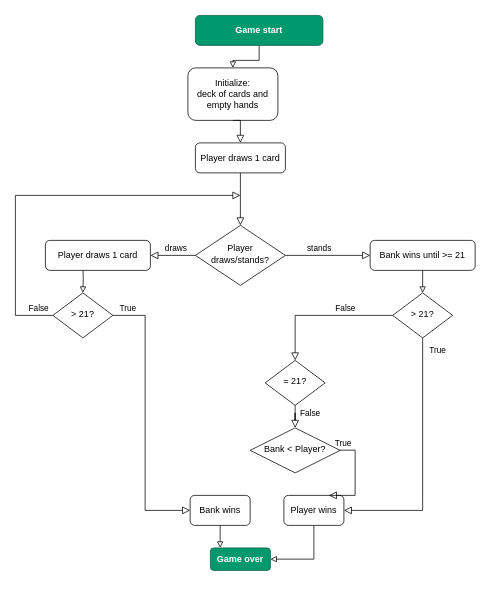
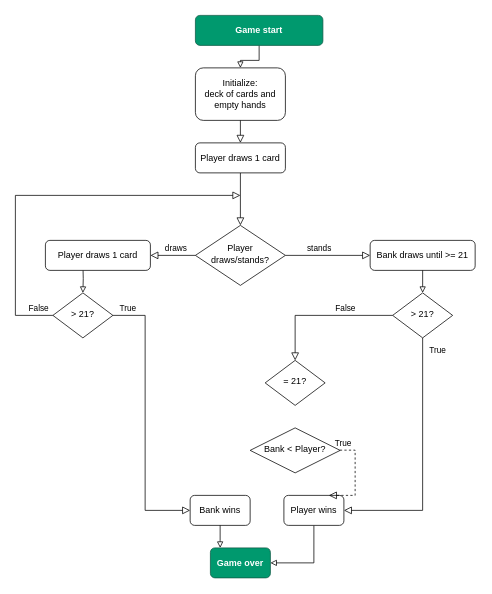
node "Initialize: deck of cards and empty hands": moved (233, 94) -> (240, 94)
node "Bank wins until >= 21": label "Bank wins until >= 21" -> "Bank draws until >= 21"
edge "= 21?" -> "Bank < Player?": removed, label "False"
edge "Bank < Player?" -> "Player wins": style solid -> dashed
node "Game over": size 60x23 -> 60x30
